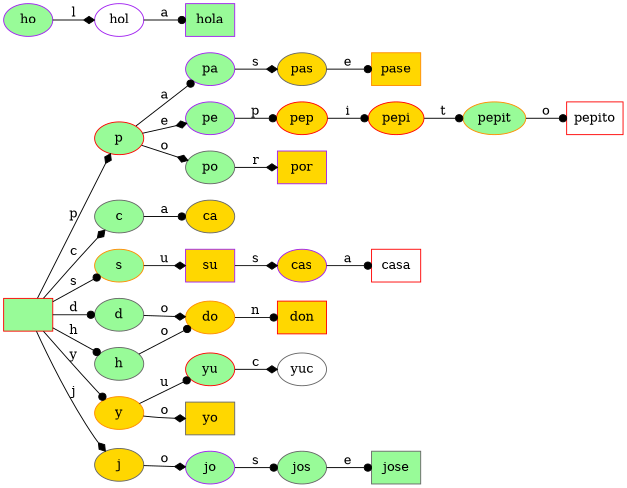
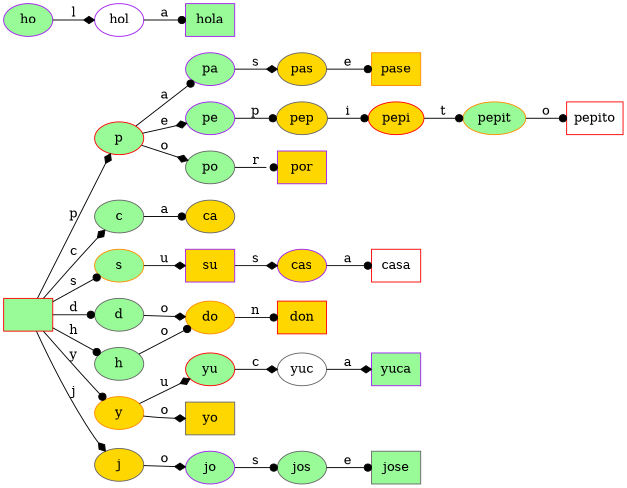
node "pep": color red -> gray40
edge "po" -> "por": arrowhead diamond -> dot
node "yuca": added
edge "y" -> "yu": arrowhead dot -> diamond
